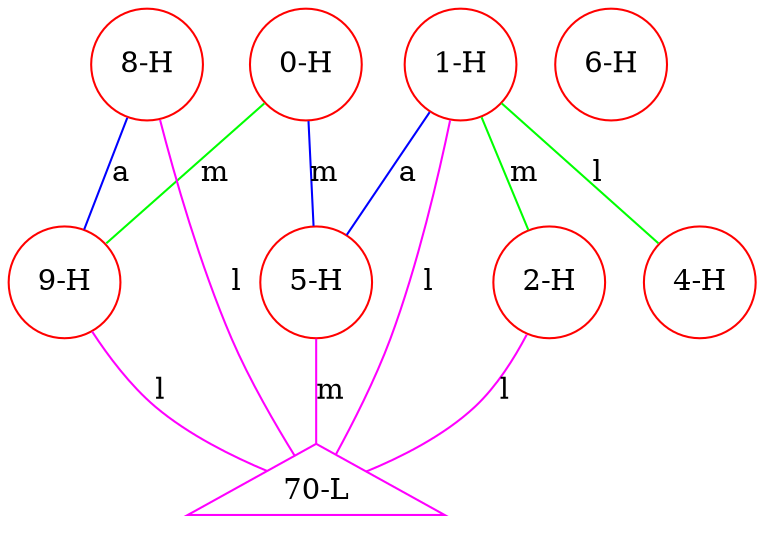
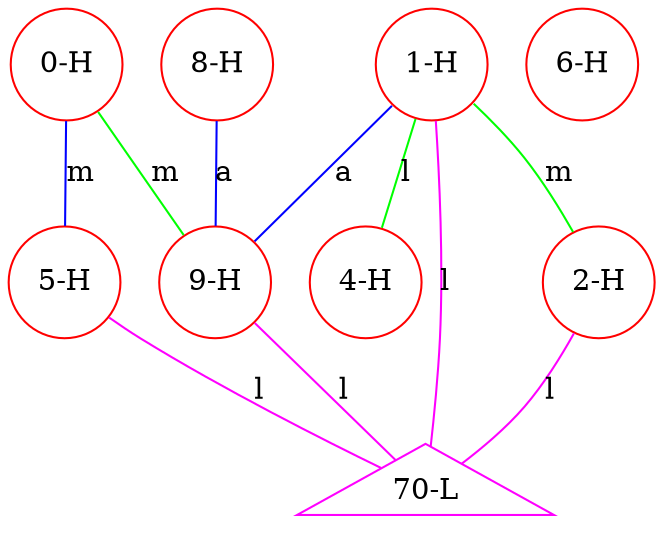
edge "1-H" -- "5-H": now "1-H" -- "9-H"
edge "8-H" -- "70-L": removed, label "l"
edge "5-H" -- "70-L": label "m" -> "l"
